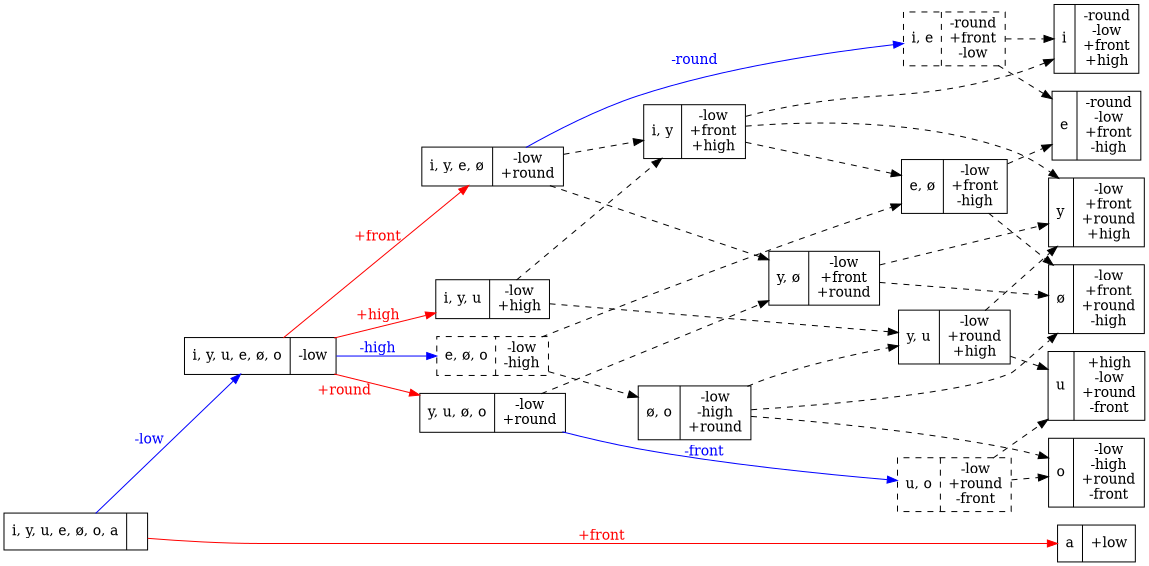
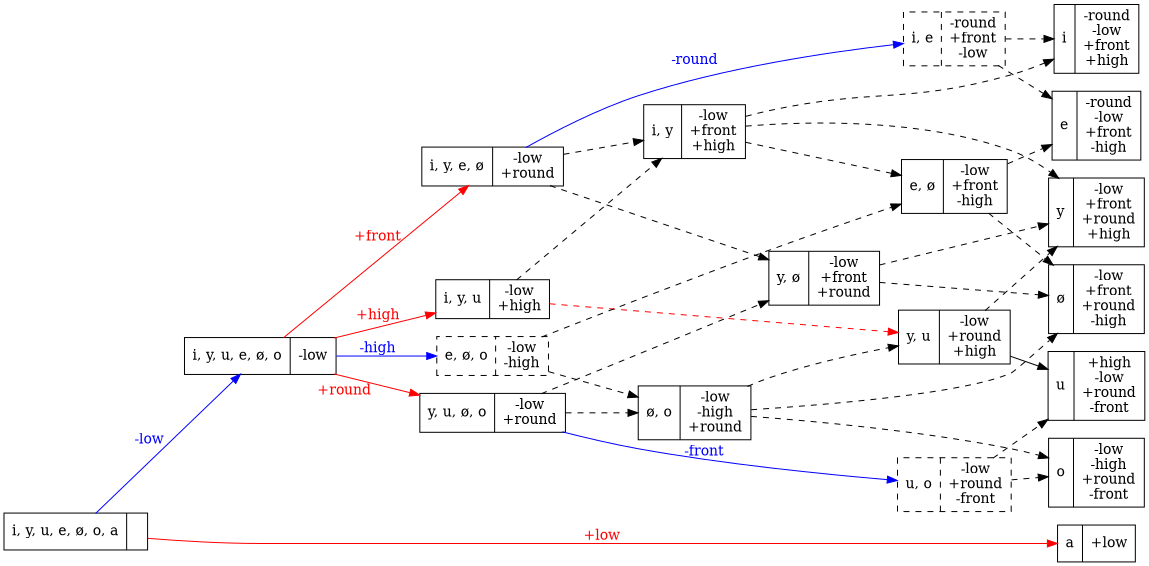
edge "i, y, u" -> "y, u": color black -> red
edge "y, u" -> "u": style dashed -> solid
edge "y, u, ø, o" -> "ø, o": added
edge "i, y, u, e, ø, o, a" -> "a": label "+front" -> "+low"
